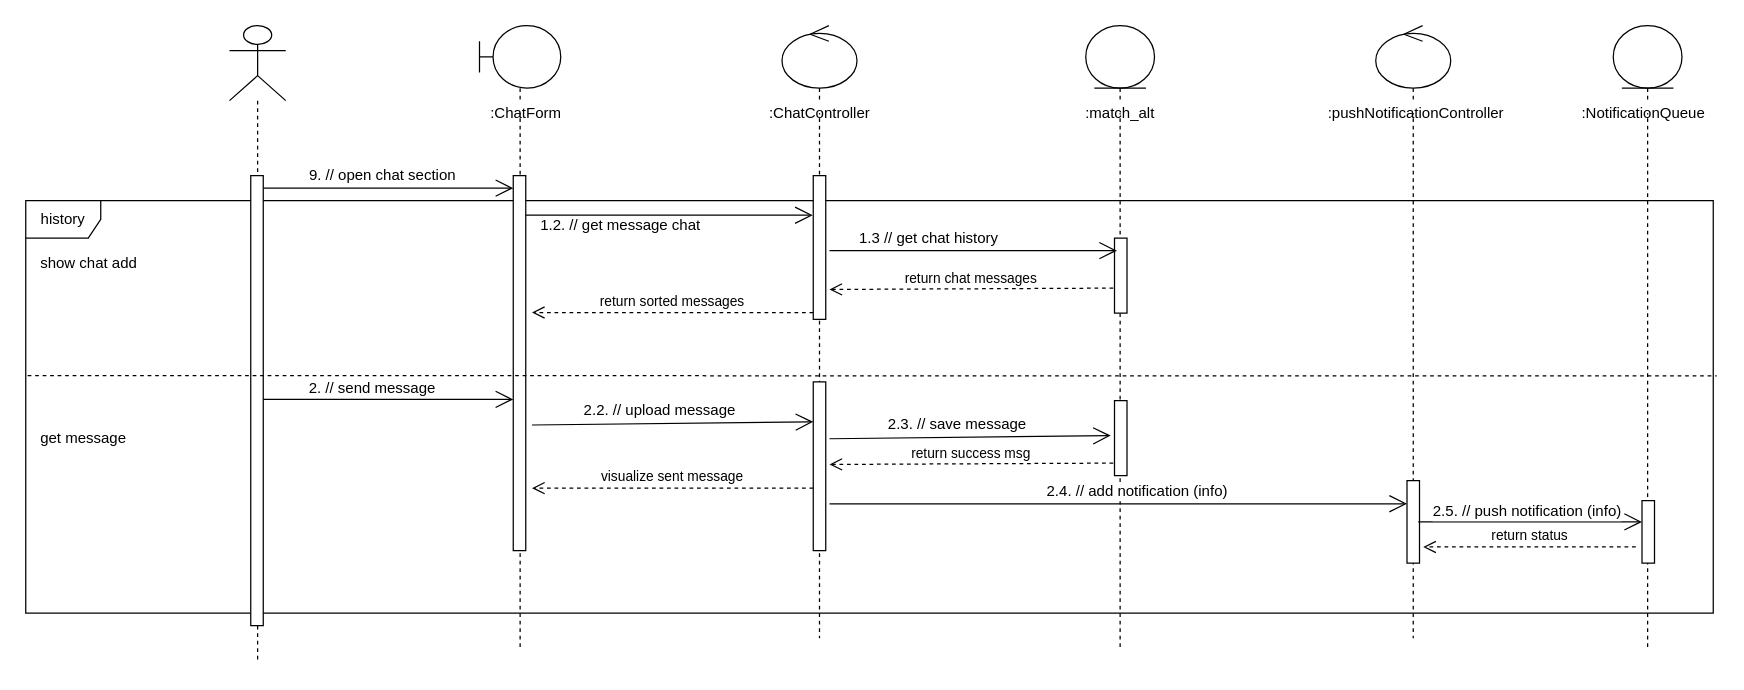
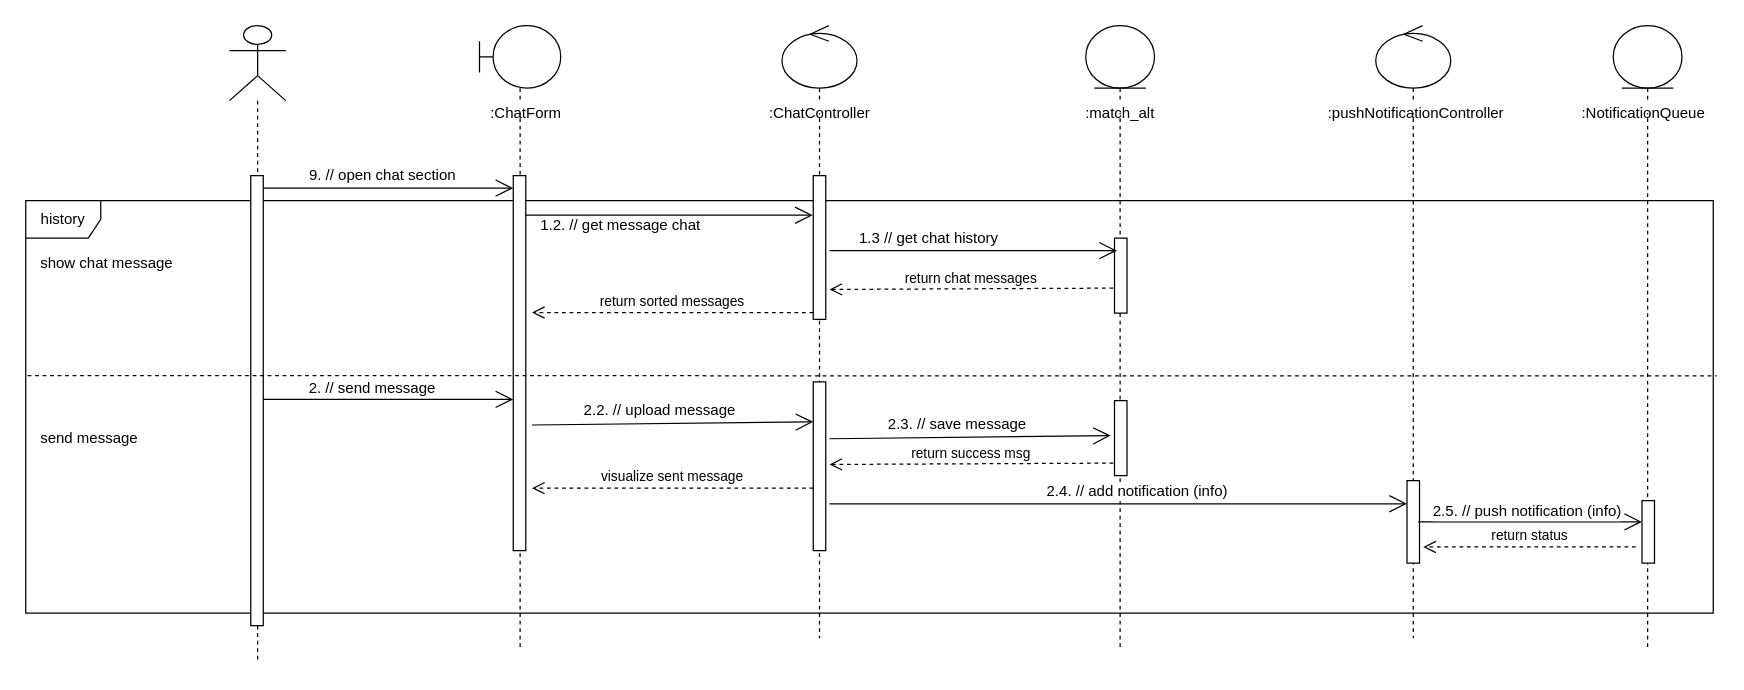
node "show chat add": label "show chat add" -> "show chat message"
node "get message": label "get message" -> "send message"
